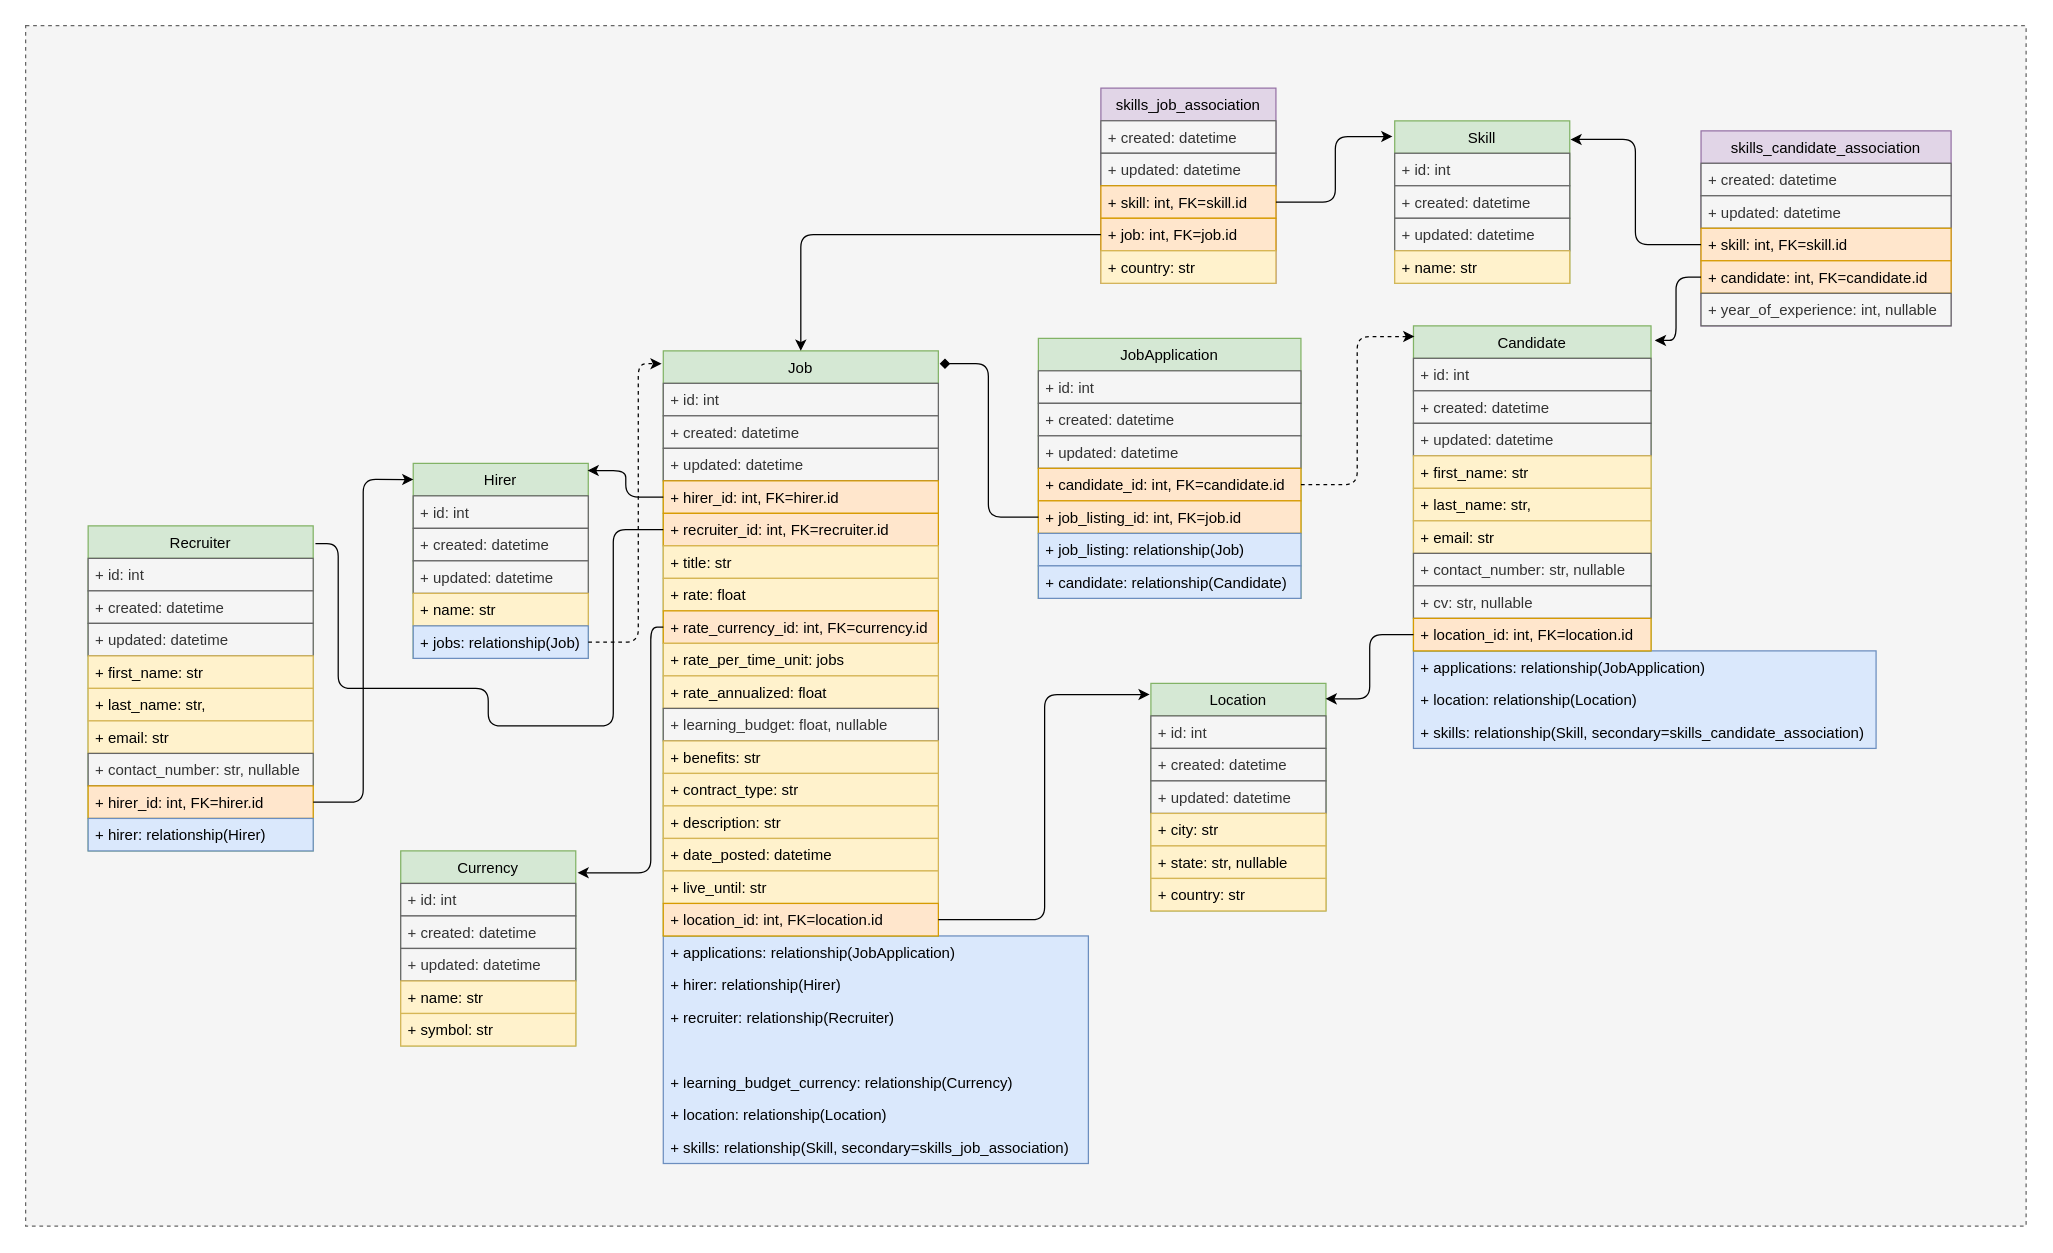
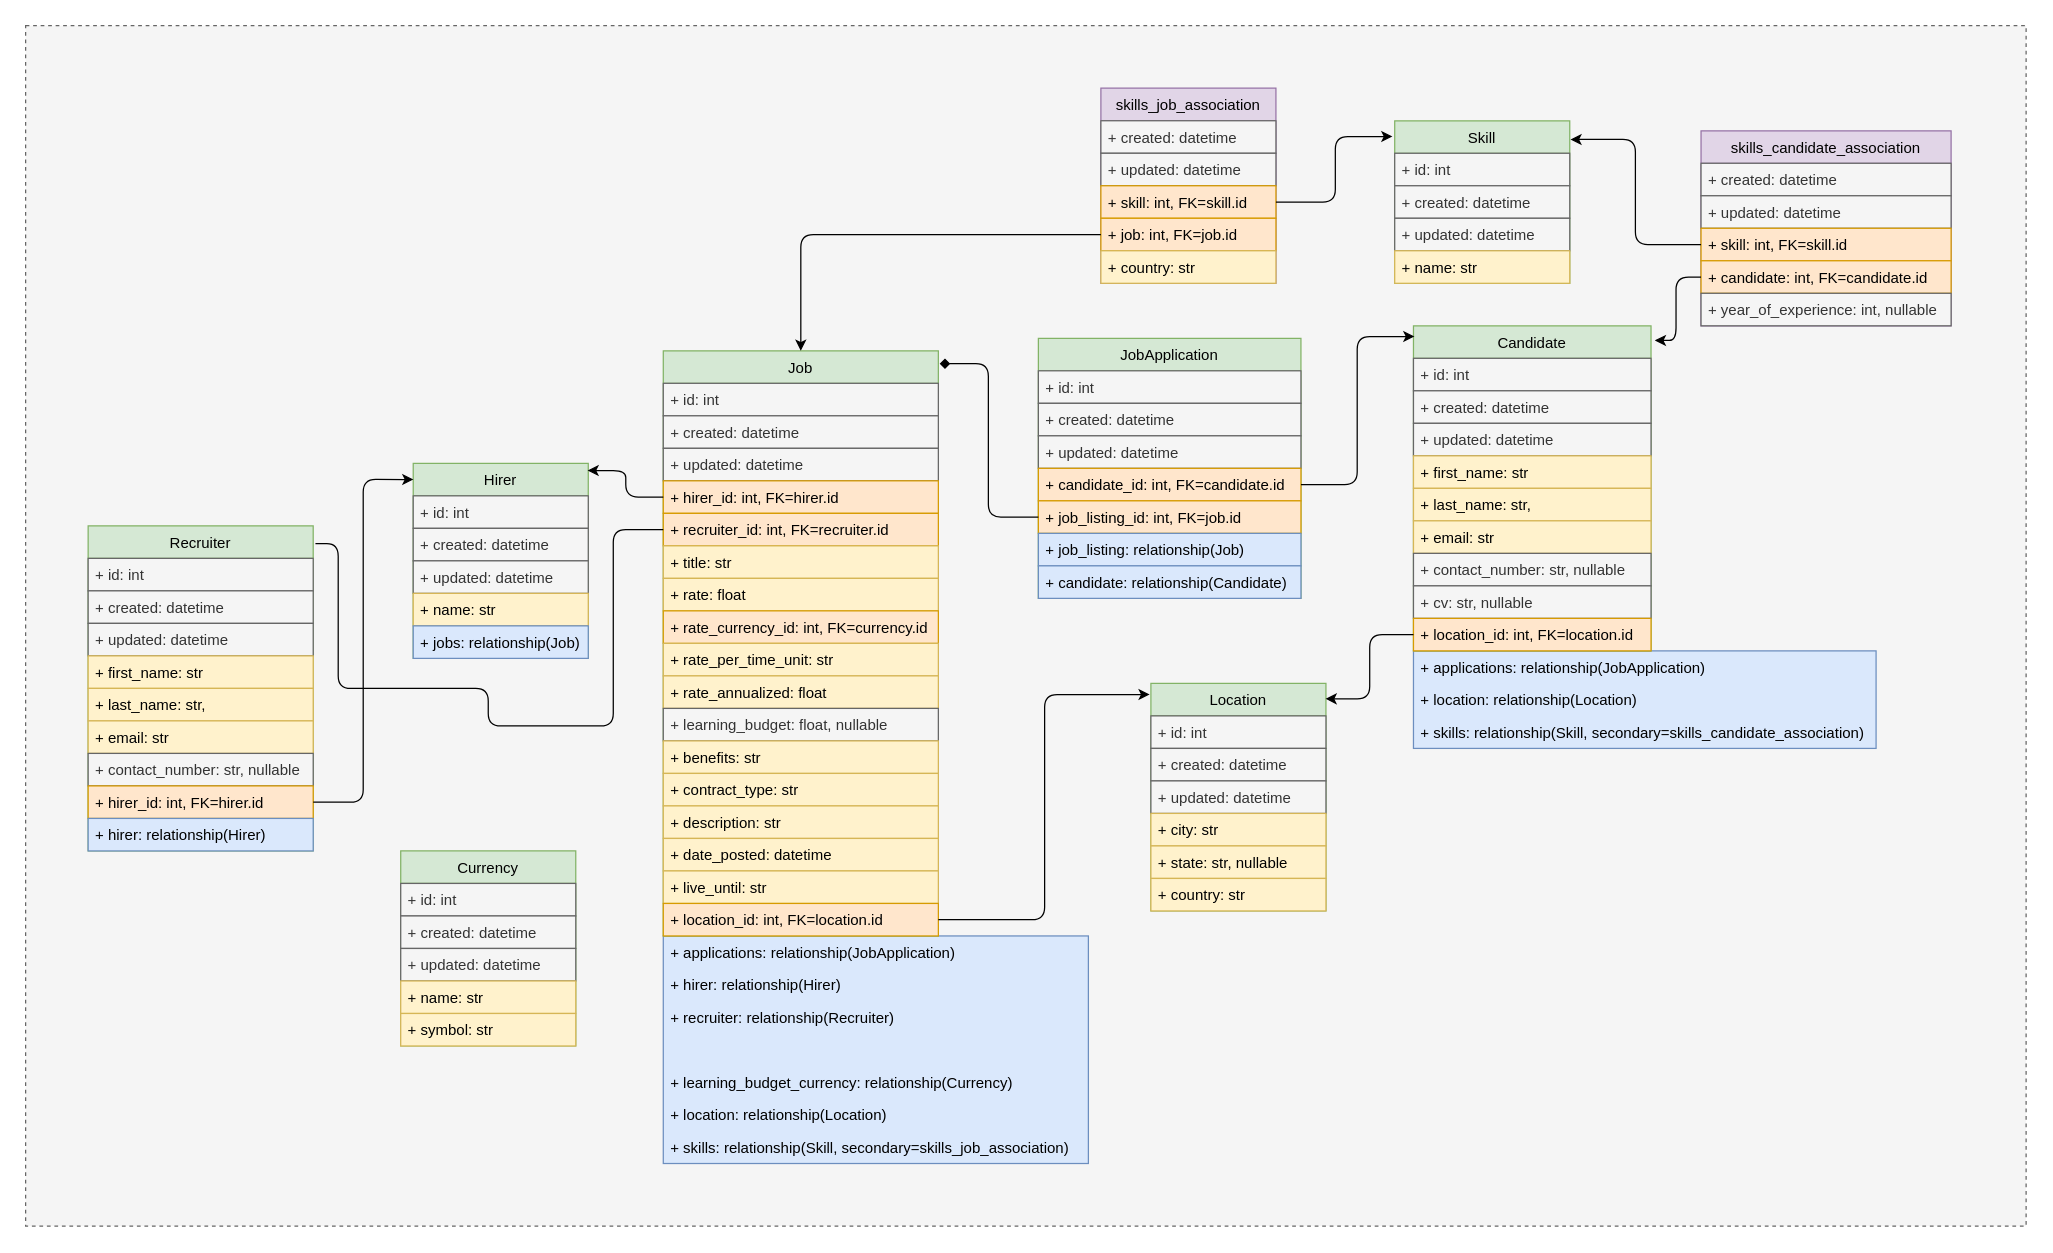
edge "+ candidate_id: int, FK=candidate.id" -> "Candidate": style dashed -> solid
edge "+ jobs: relationship(Job)" -> "Job": removed
node "+ rate_per_time_unit: jobs": label "+ rate_per_time_unit: jobs" -> "+ rate_per_time_unit: str"
edge "+ rate_currency_id: int, FK=currency.id" -> "Currency": removed
